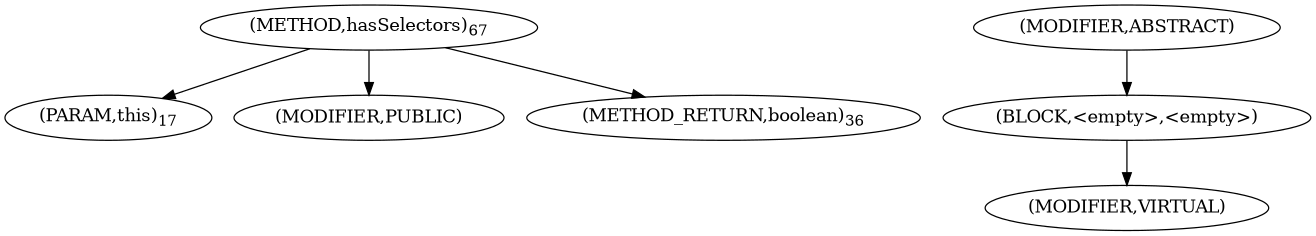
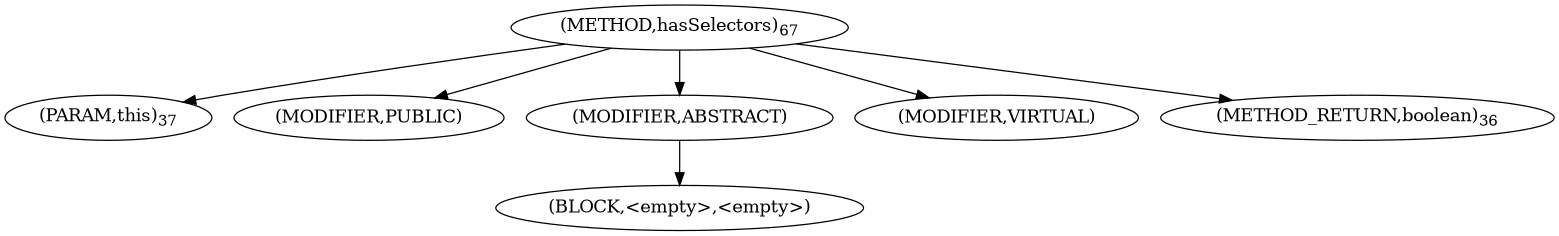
edge "(METHOD,hasSelectors)" -> "(MODIFIER,ABSTRACT)": added
node "(PARAM,this)": text "17" -> "37"
edge "(BLOCK,<empty>,<empty>)" -> "(MODIFIER,VIRTUAL)": now "(METHOD,hasSelectors)" -> "(MODIFIER,VIRTUAL)"
